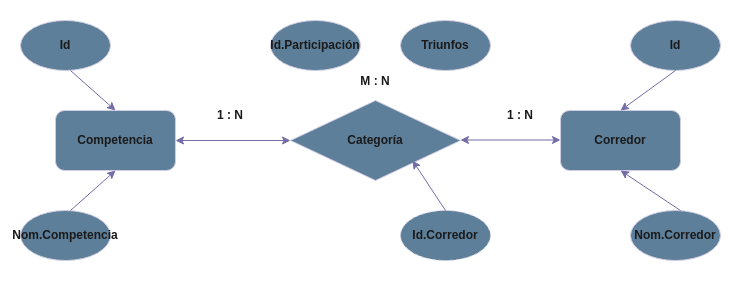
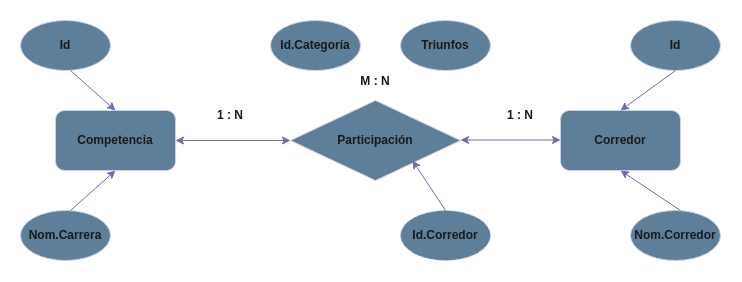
node "Id.Participación": label "Id.Participación" -> "Id.Categoría"
node "Categoría": label "Categoría" -> "Participación"
node "Nom.Competencia": label "Nom.Competencia" -> "Nom.Carrera"
